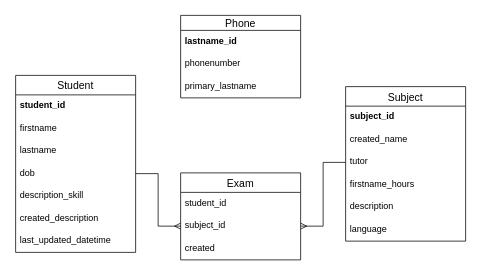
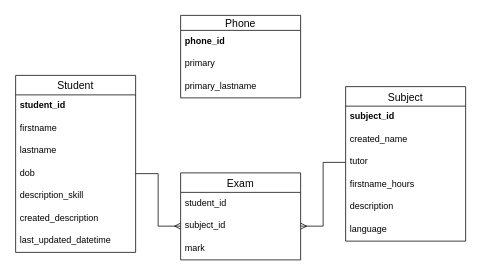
node "lastname_id": label "lastname_id" -> "phone_id"
node "phonenumber": label "phonenumber" -> "primary"
node "created": label "created" -> "mark"
